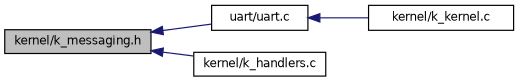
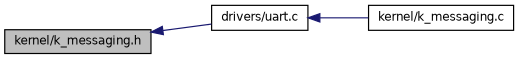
node "uart/uart.c": label "uart/uart.c" -> "drivers/uart.c"
node "kernel/k_kernel.c": label "kernel/k_kernel.c" -> "kernel/k_messaging.c"
node "kernel/k_handlers.c": removed
